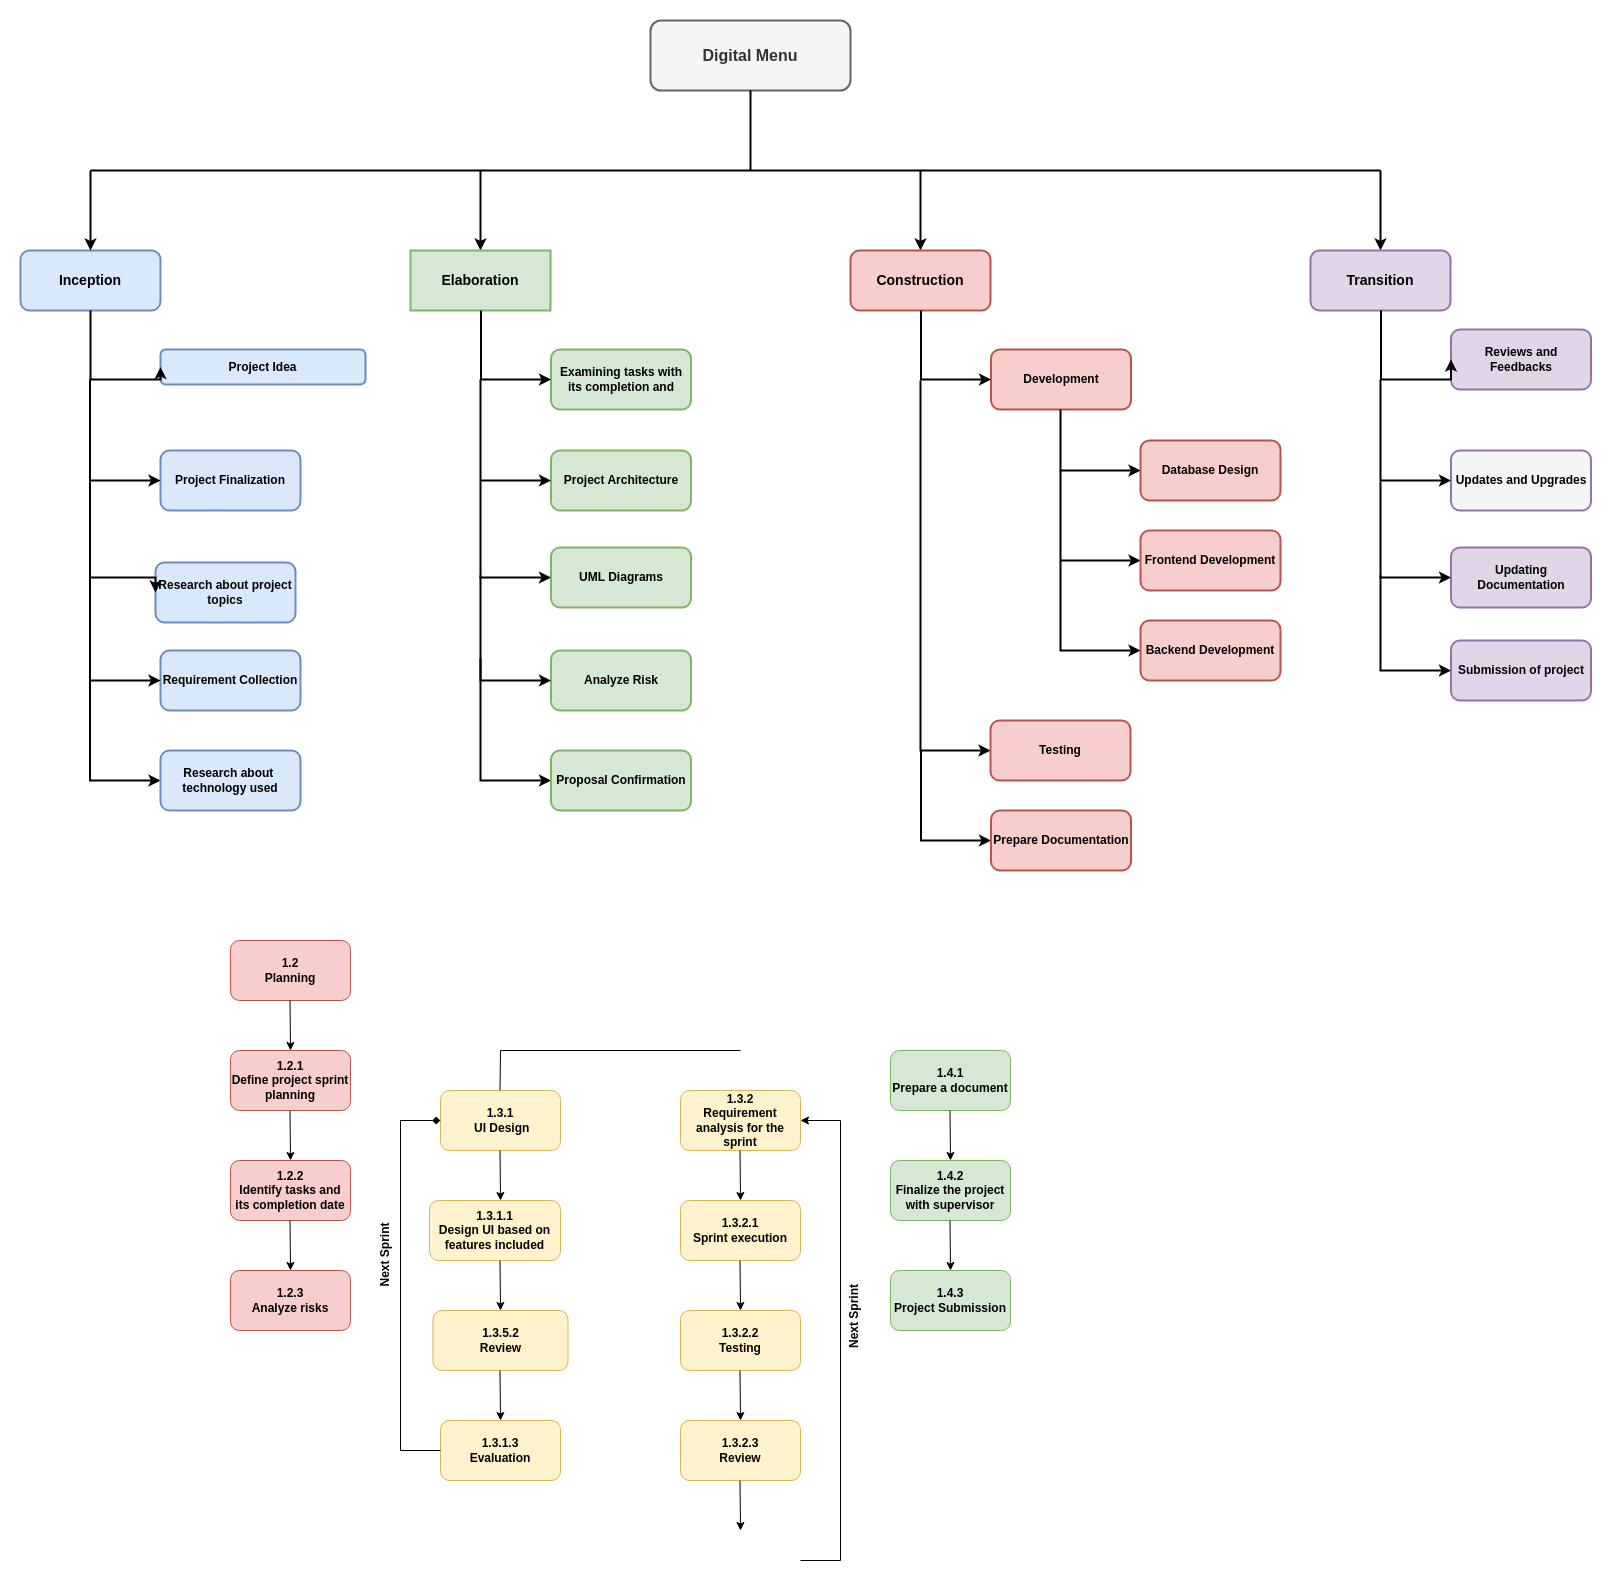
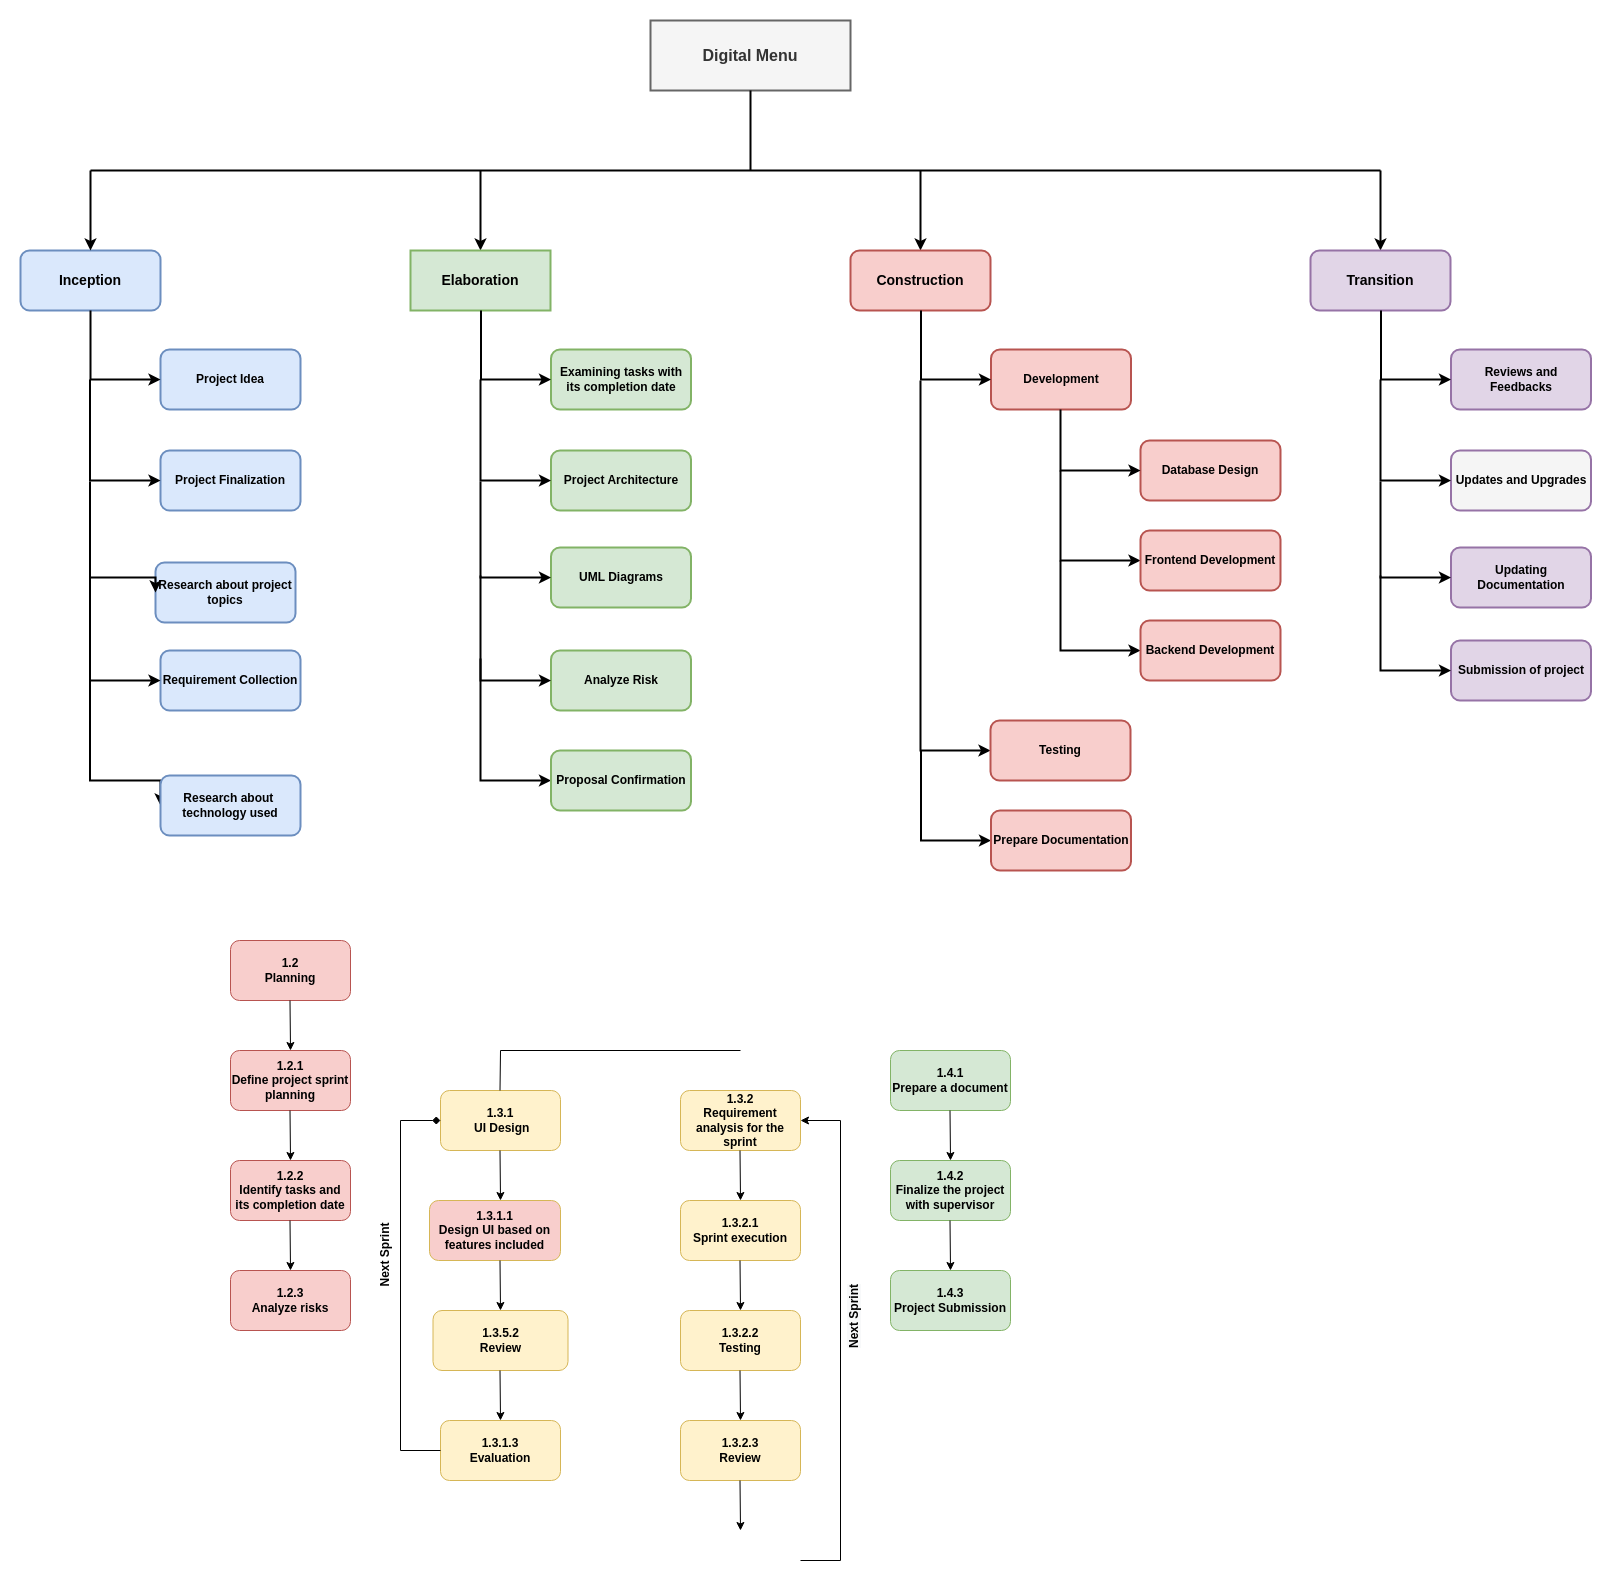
node "Digital Menu": shape rounded rectangle -> rectangle
node "Reviews and Feedbacks": moved (1521, 360) -> (1521, 380)
node "Project Idea": size 205x35 -> 140x60
node "Examining tasks with its completion and": label "Examining tasks with its completion and" -> "Examining tasks with its completion date"
node "Research about technology used": moved (231, 781) -> (231, 806)
node "1.3.1.1 Design UI based on features included": fillcolor #fff2cc -> #f8cecc
